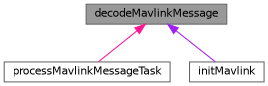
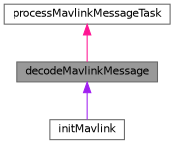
edge "processMavlinkMessageTask" -> "decodeMavlinkMessage": reversed
